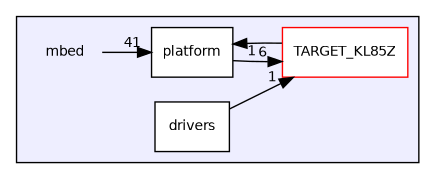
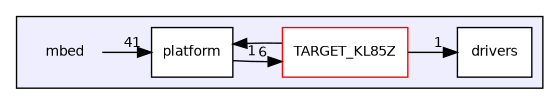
edge "drivers" -> "TARGET_KL85Z": reversed
